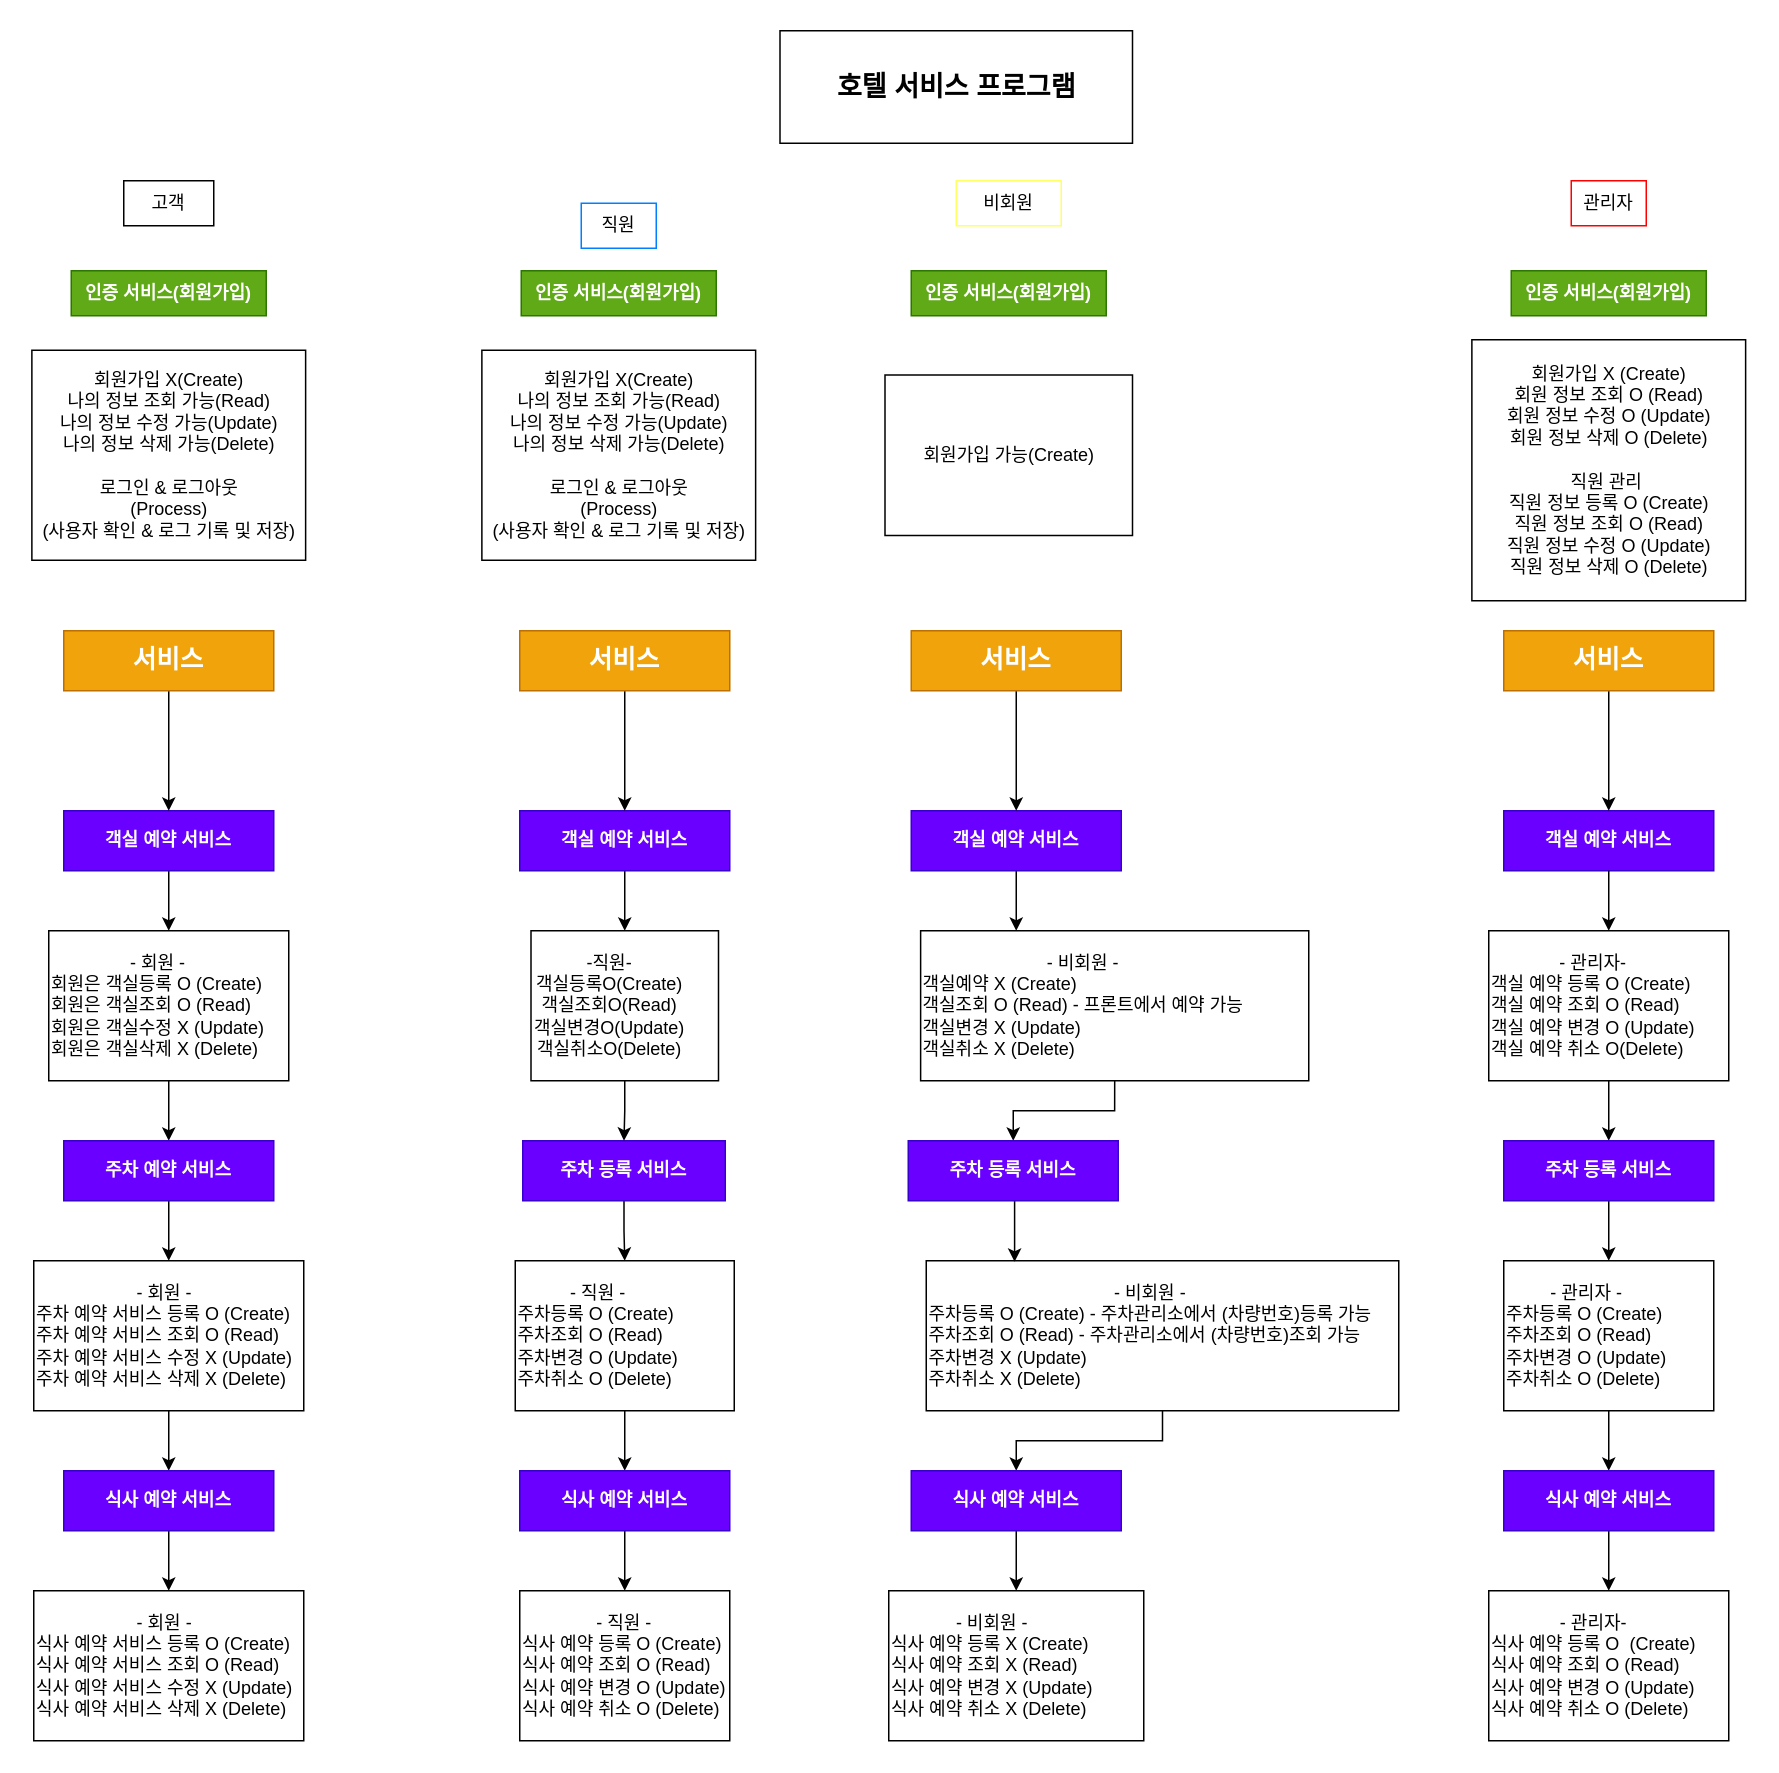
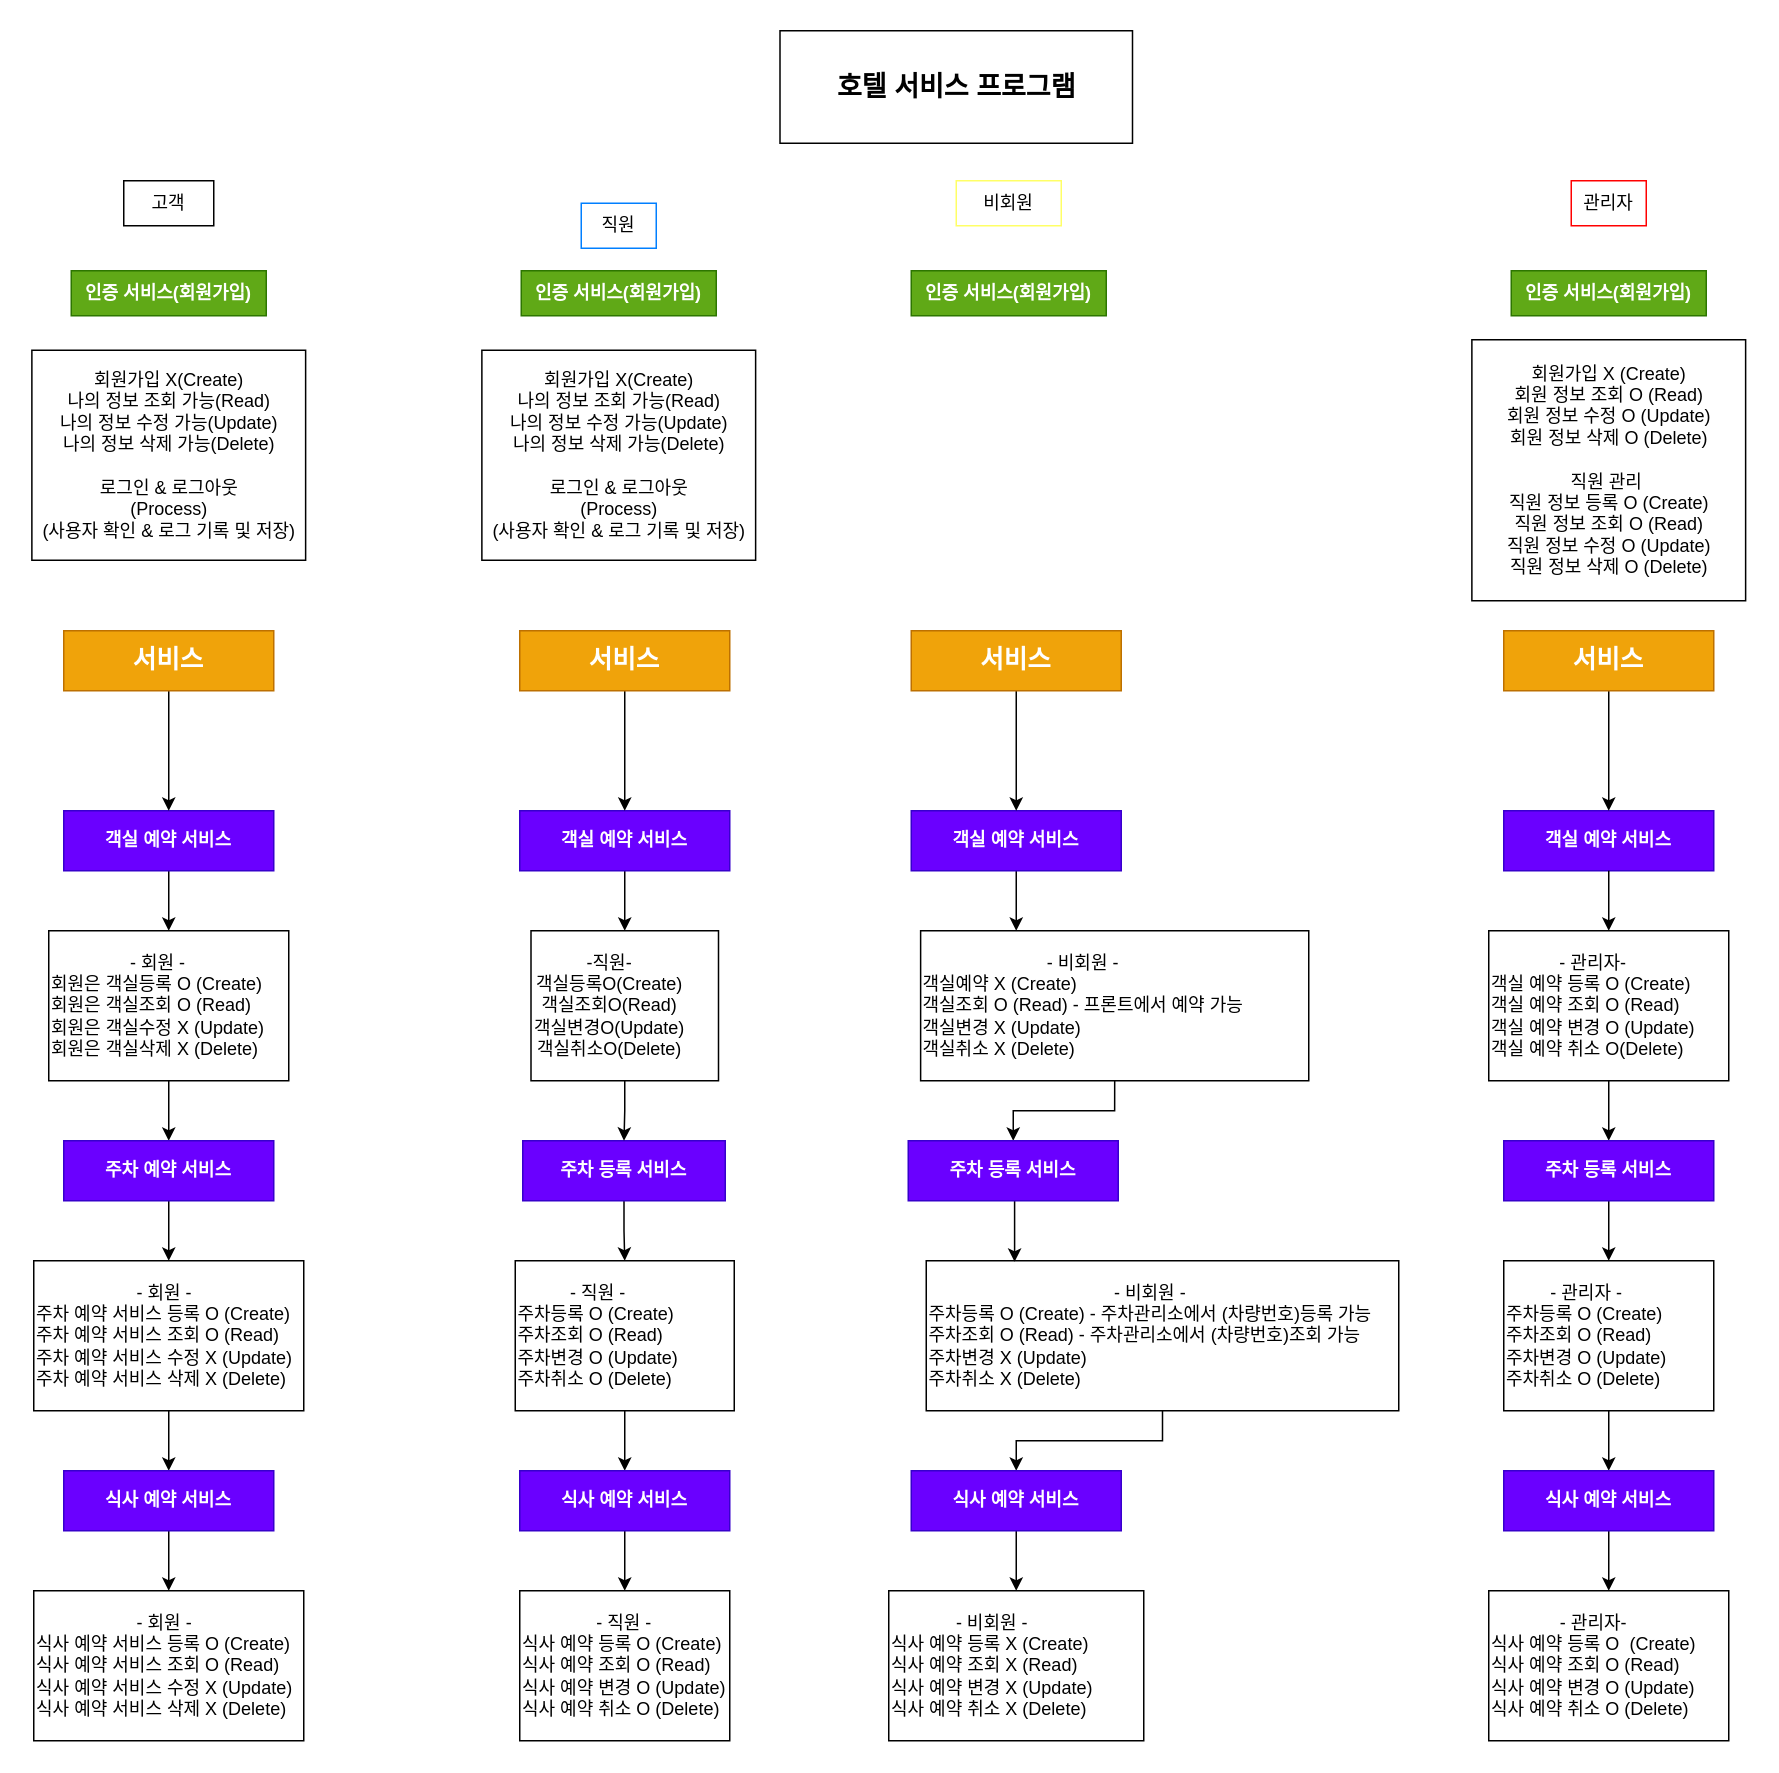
node "회원가입 가능(Create)": removed
